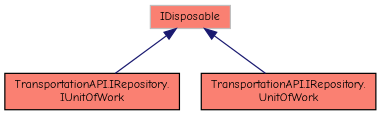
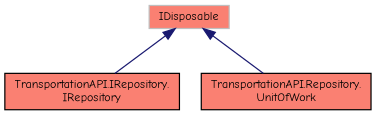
node "TransportationAPI.IRepository. IUnitOfWork": label "TransportationAPI.IRepository. IUnitOfWork" -> "TransportationAPI.IRepository. IRepository"
node "TransportationAPI.IRepository. UnitOfWork": label "TransportationAPI.IRepository. UnitOfWork" -> "TransportationAPI.Repository. UnitOfWork"
